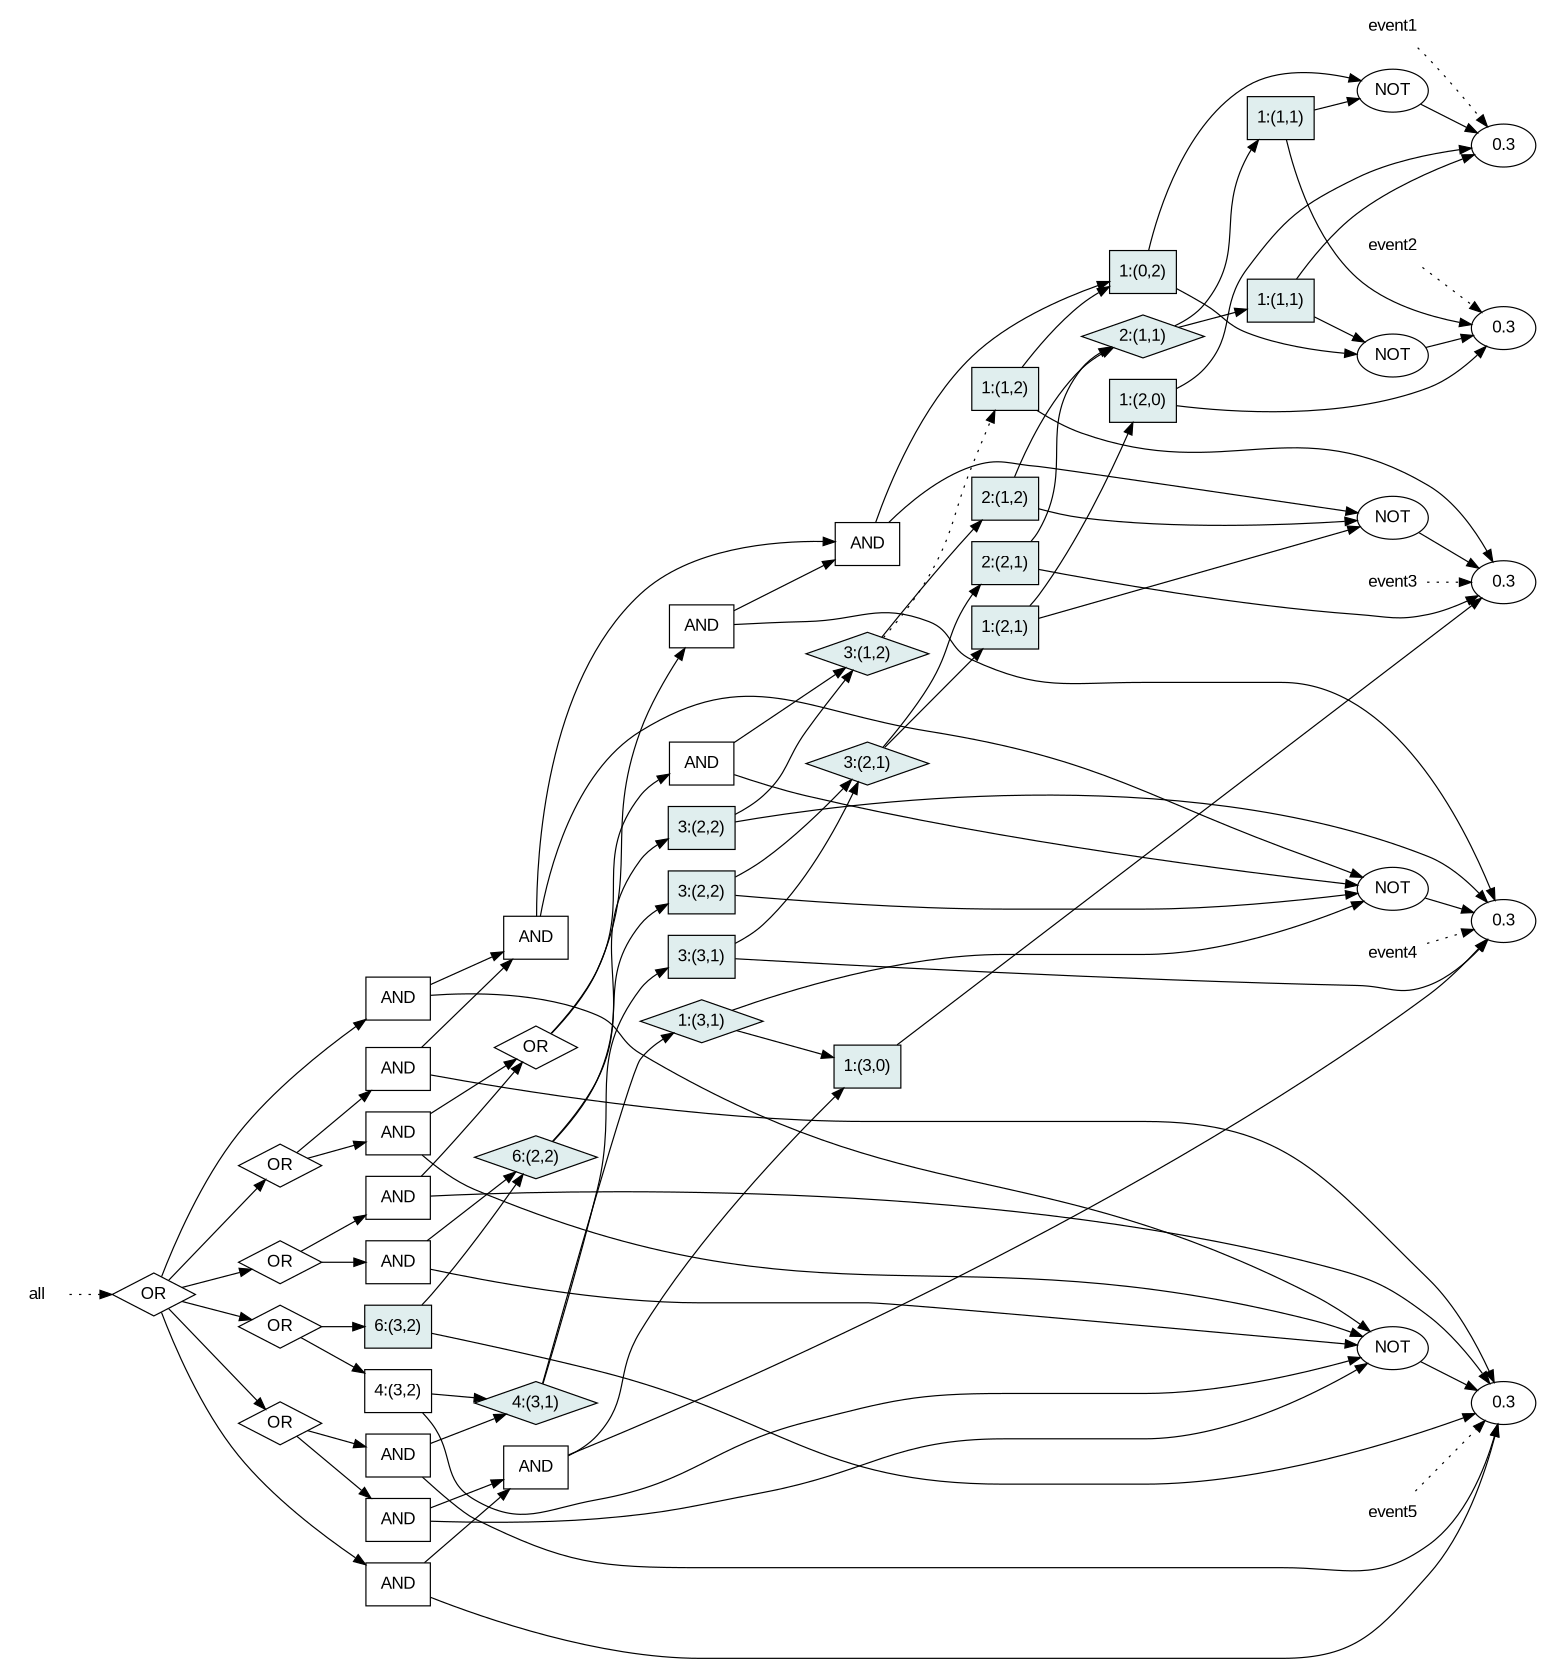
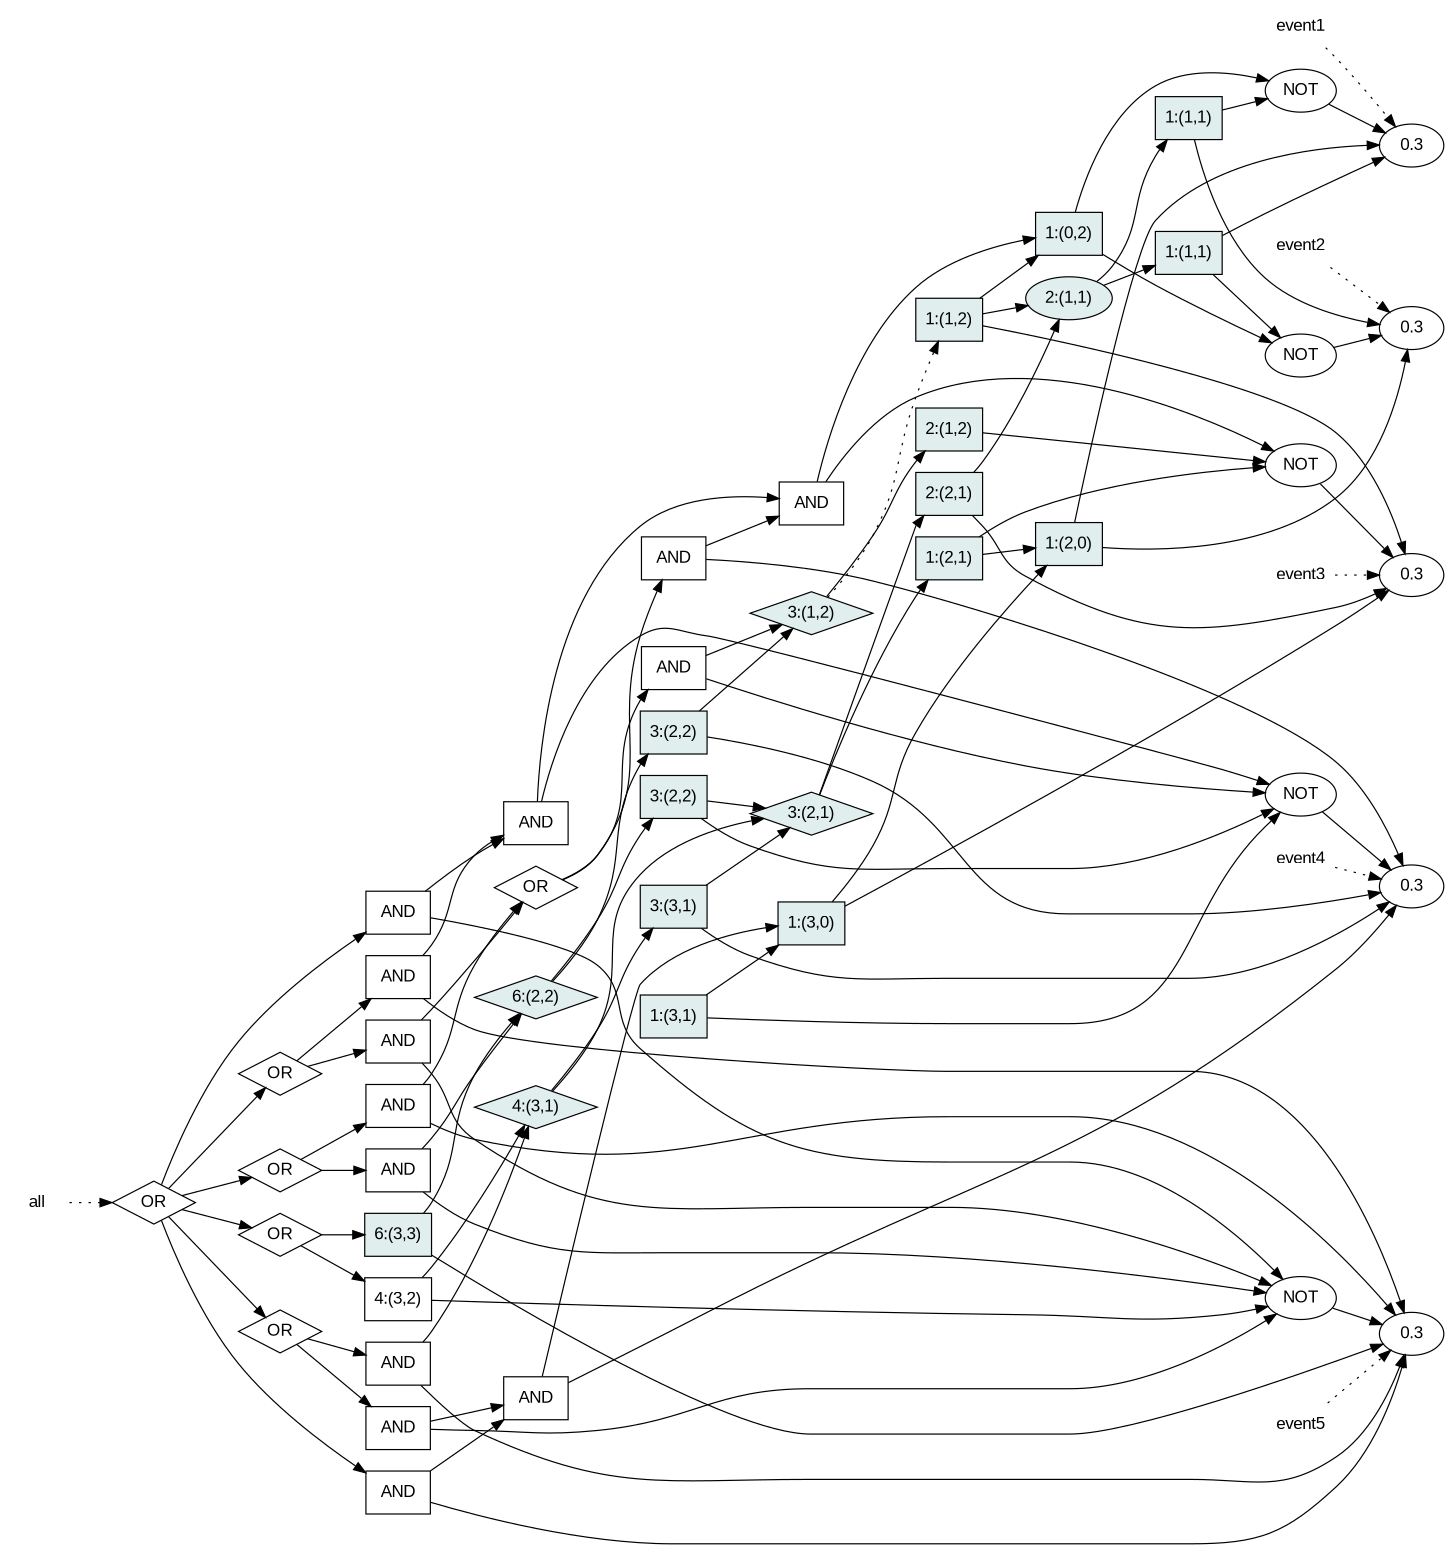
node "2:(1,1)": shape diamond -> ellipse
edge "2:(1,2)" -> "2:(1,1)": now "1:(1,2)" -> "2:(1,1)"
edge "1:(3,0)" -> "1:(2,0)": added
node "1:(3,1)": shape diamond -> box
edge "4:(3,1)" -> "1:(3,1)": now "4:(3,1)" -> "3:(2,1)"
node "6:(3,2)": label "6:(3,2)" -> "6:(3,3)"
